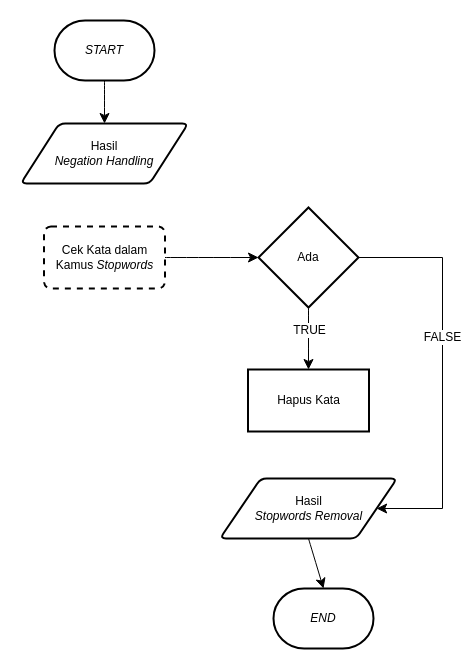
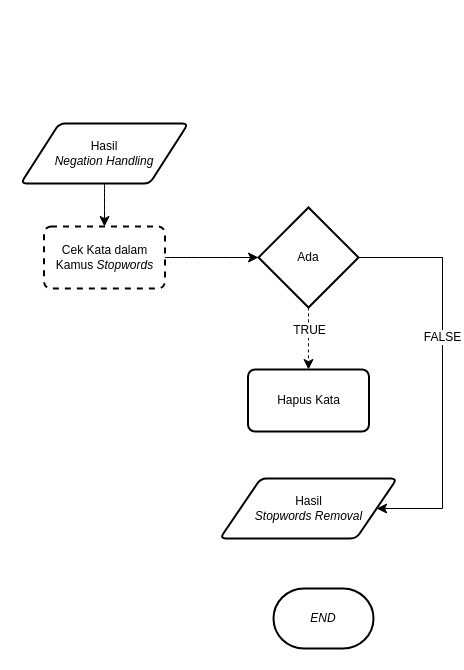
node "START": removed
edge "START" -> "Hasil Negation Handling": removed
edge "Hasil Negation Handling" -> "Cek Kata dalam Kamus Stopwords": added
edge "Ada" -> "Hapus Kata": style solid -> dashed
node "Hapus Kata": shape rectangle -> rounded rectangle
edge "Hasil Stopwords Removal" -> "END": removed
